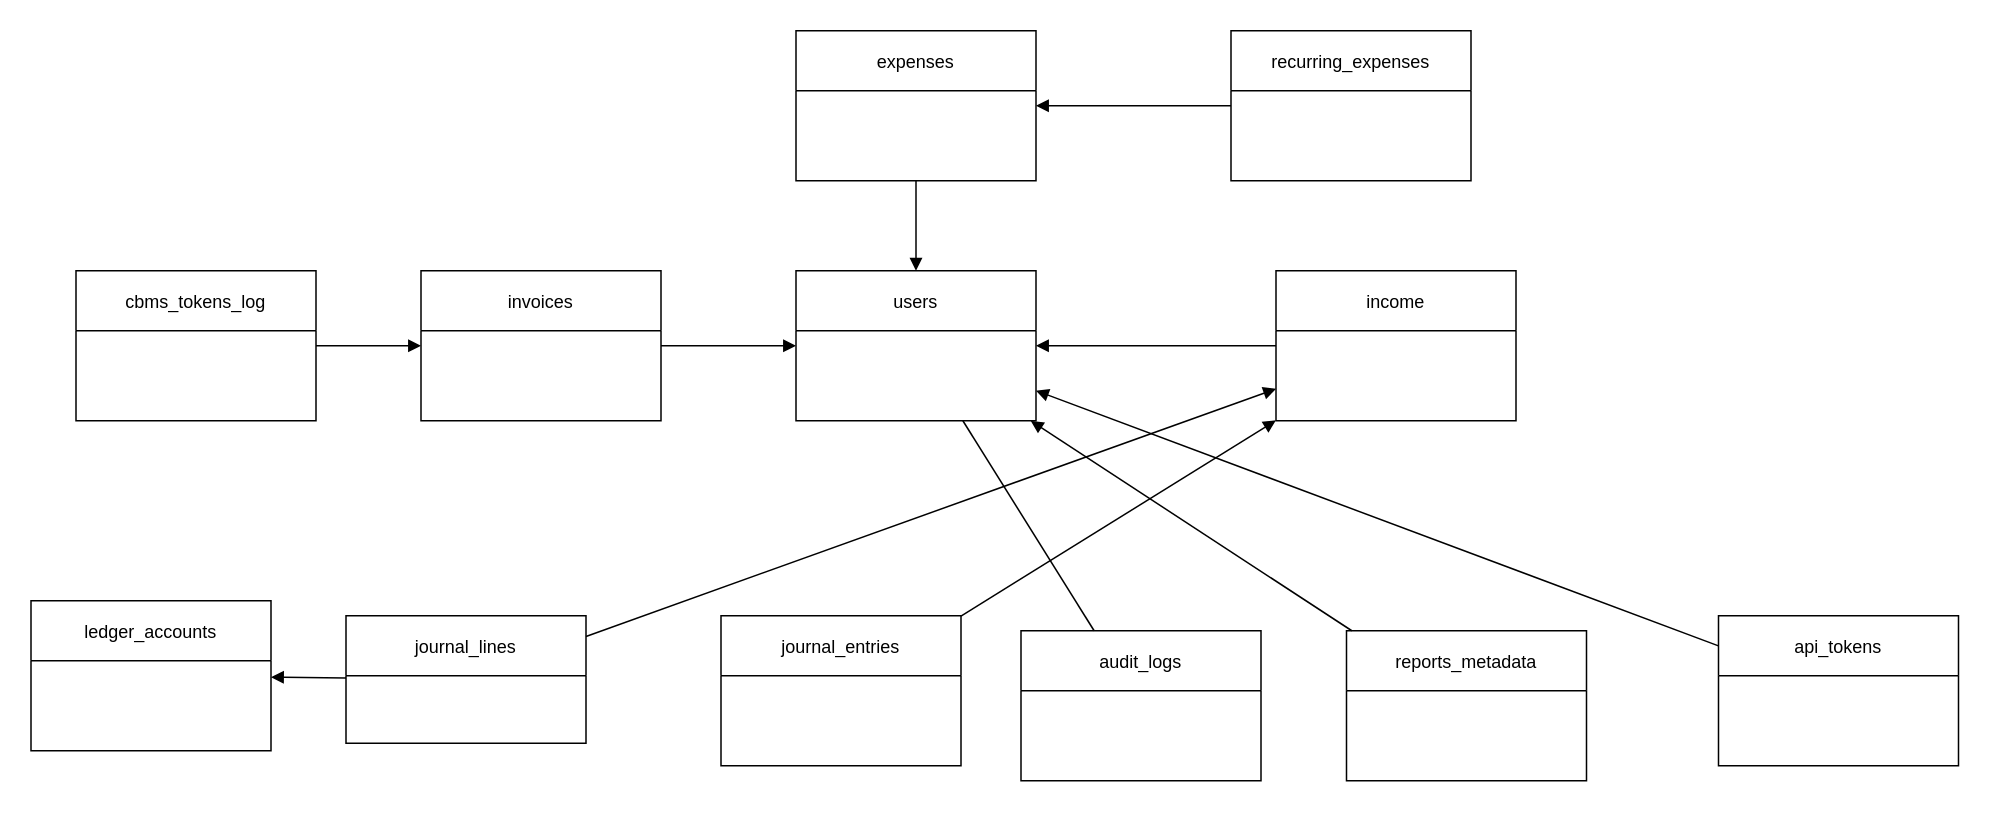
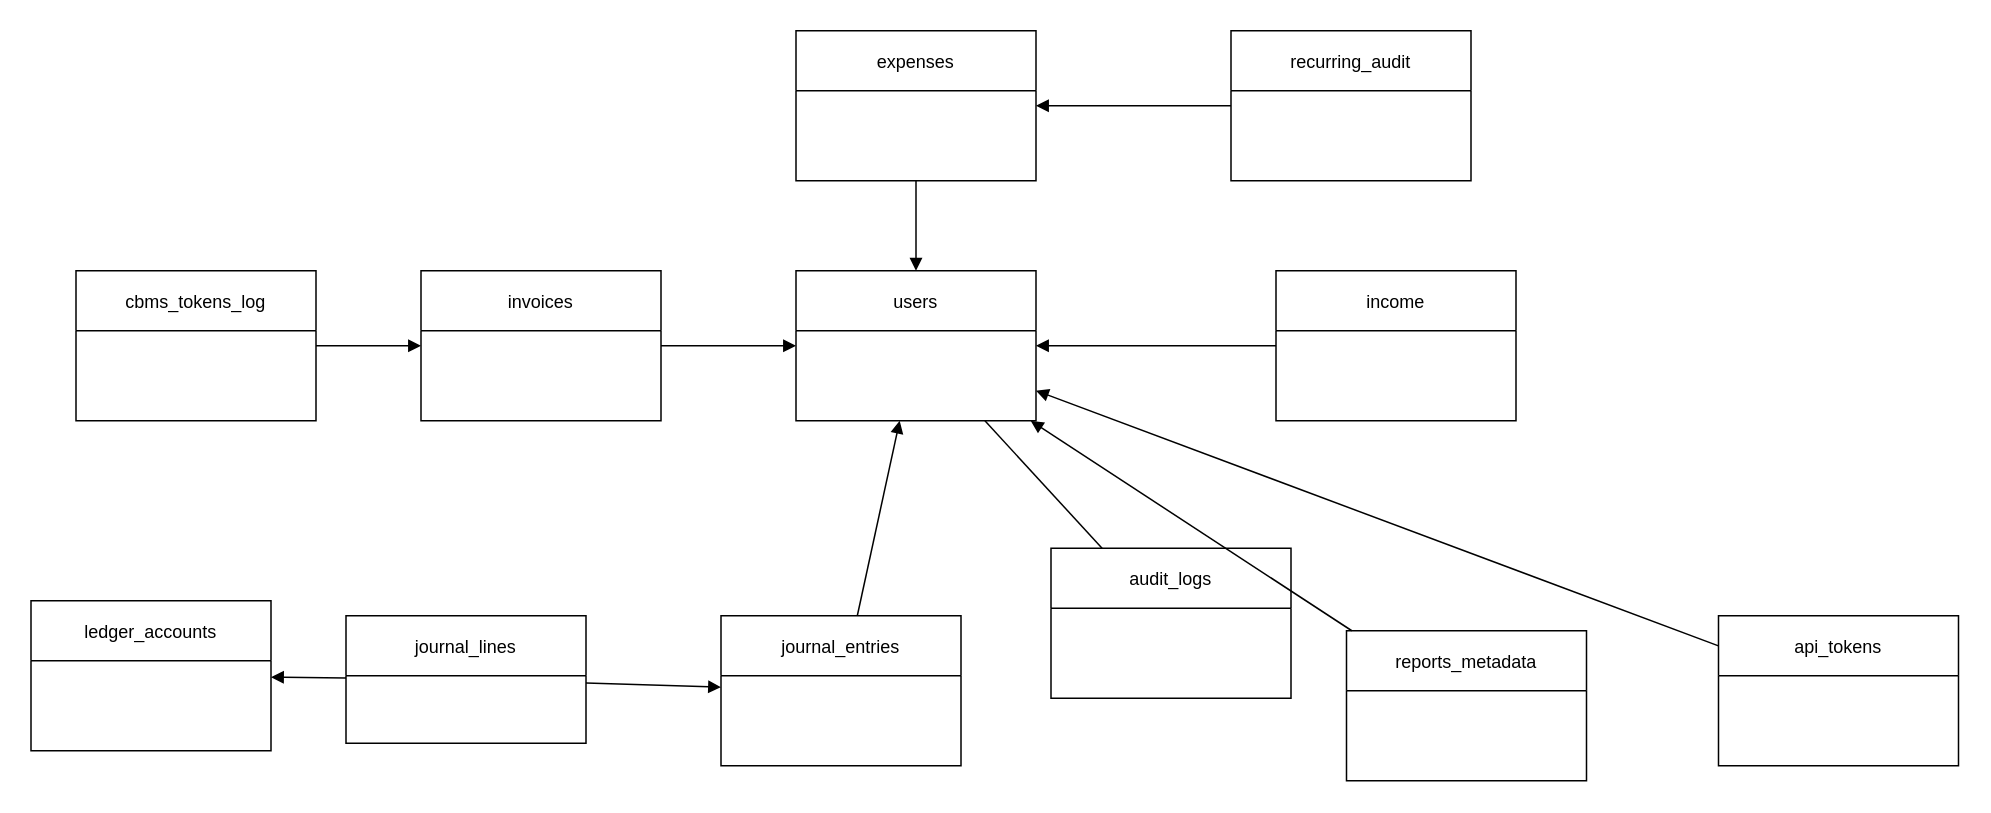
node "recurring_expenses": label "recurring_expenses" -> "recurring_audit"
edge "journal_lines" -> "income": now "journal_lines" -> "journal_entries"
edge "journal_entries" -> "income": now "journal_entries" -> "users"
node "audit_logs": moved (1141, 706) -> (1171, 623)
